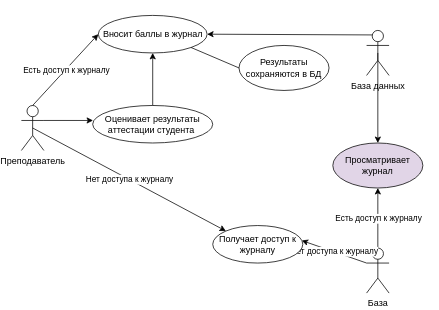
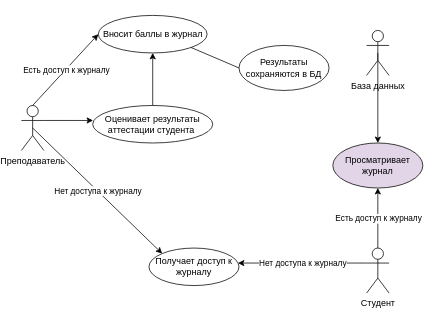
edge "База данных" -> "Вносит баллы в журнал": removed
node "Получает доступ к журналу": moved (258, 244) -> (194, 267)
node "База": label "База" -> "Студент"
